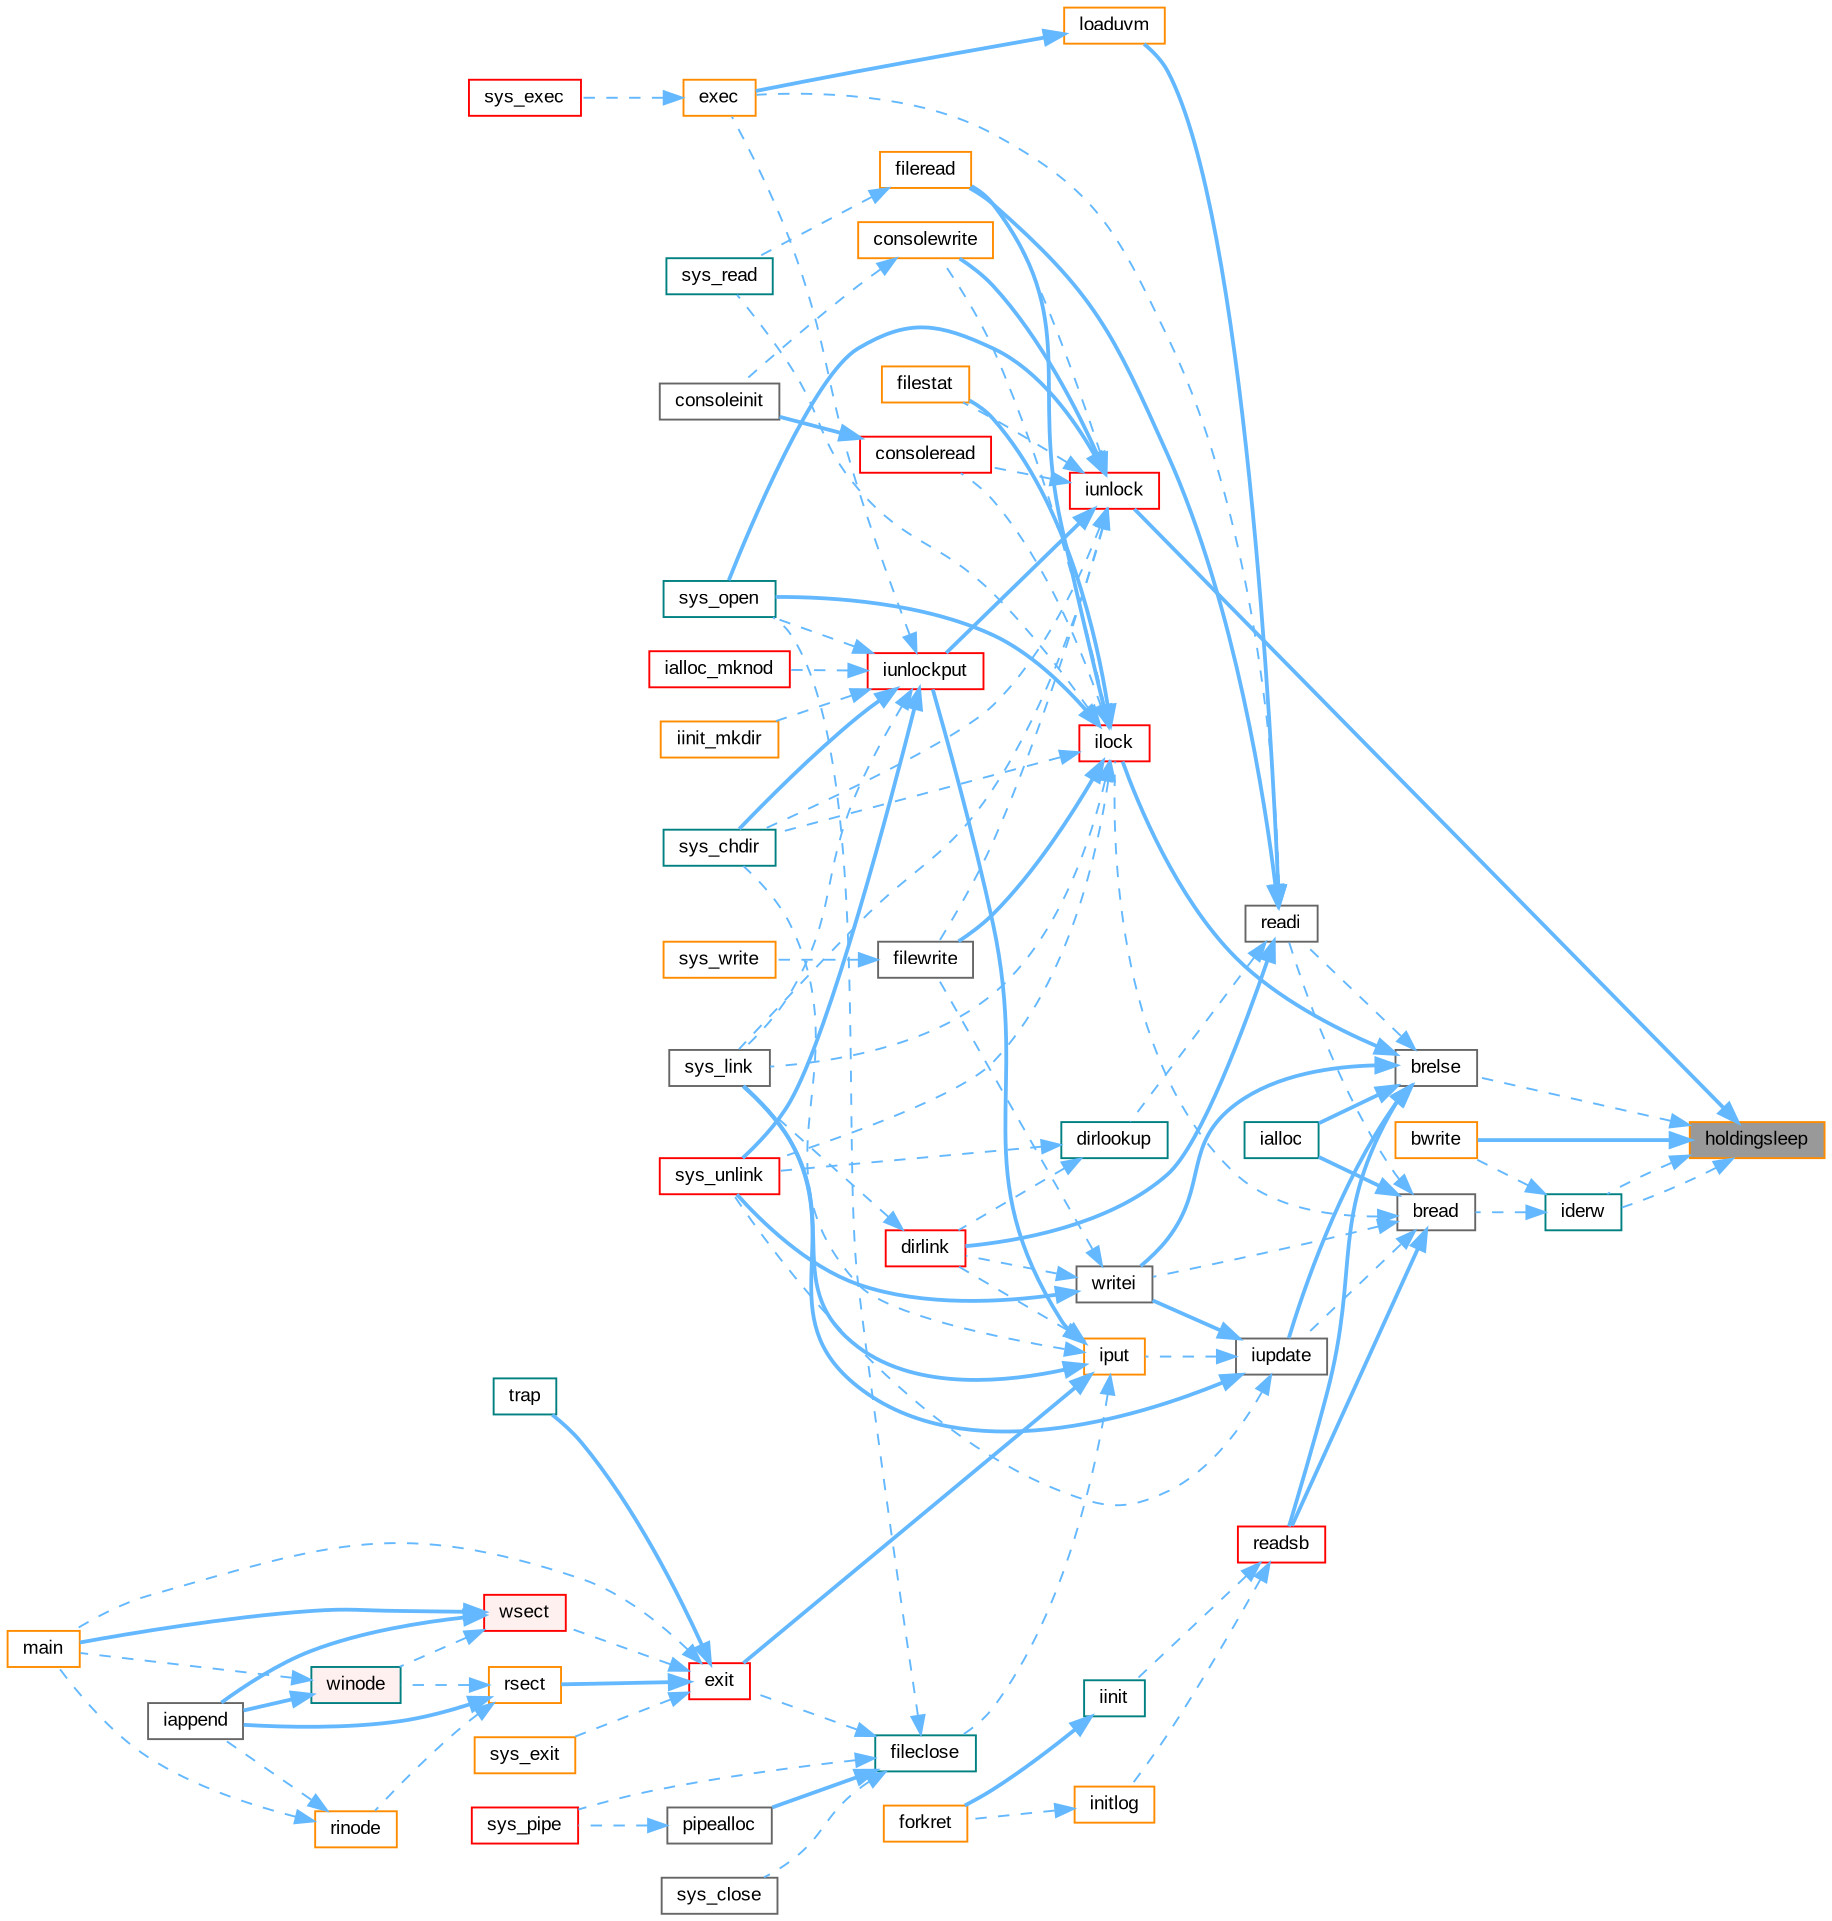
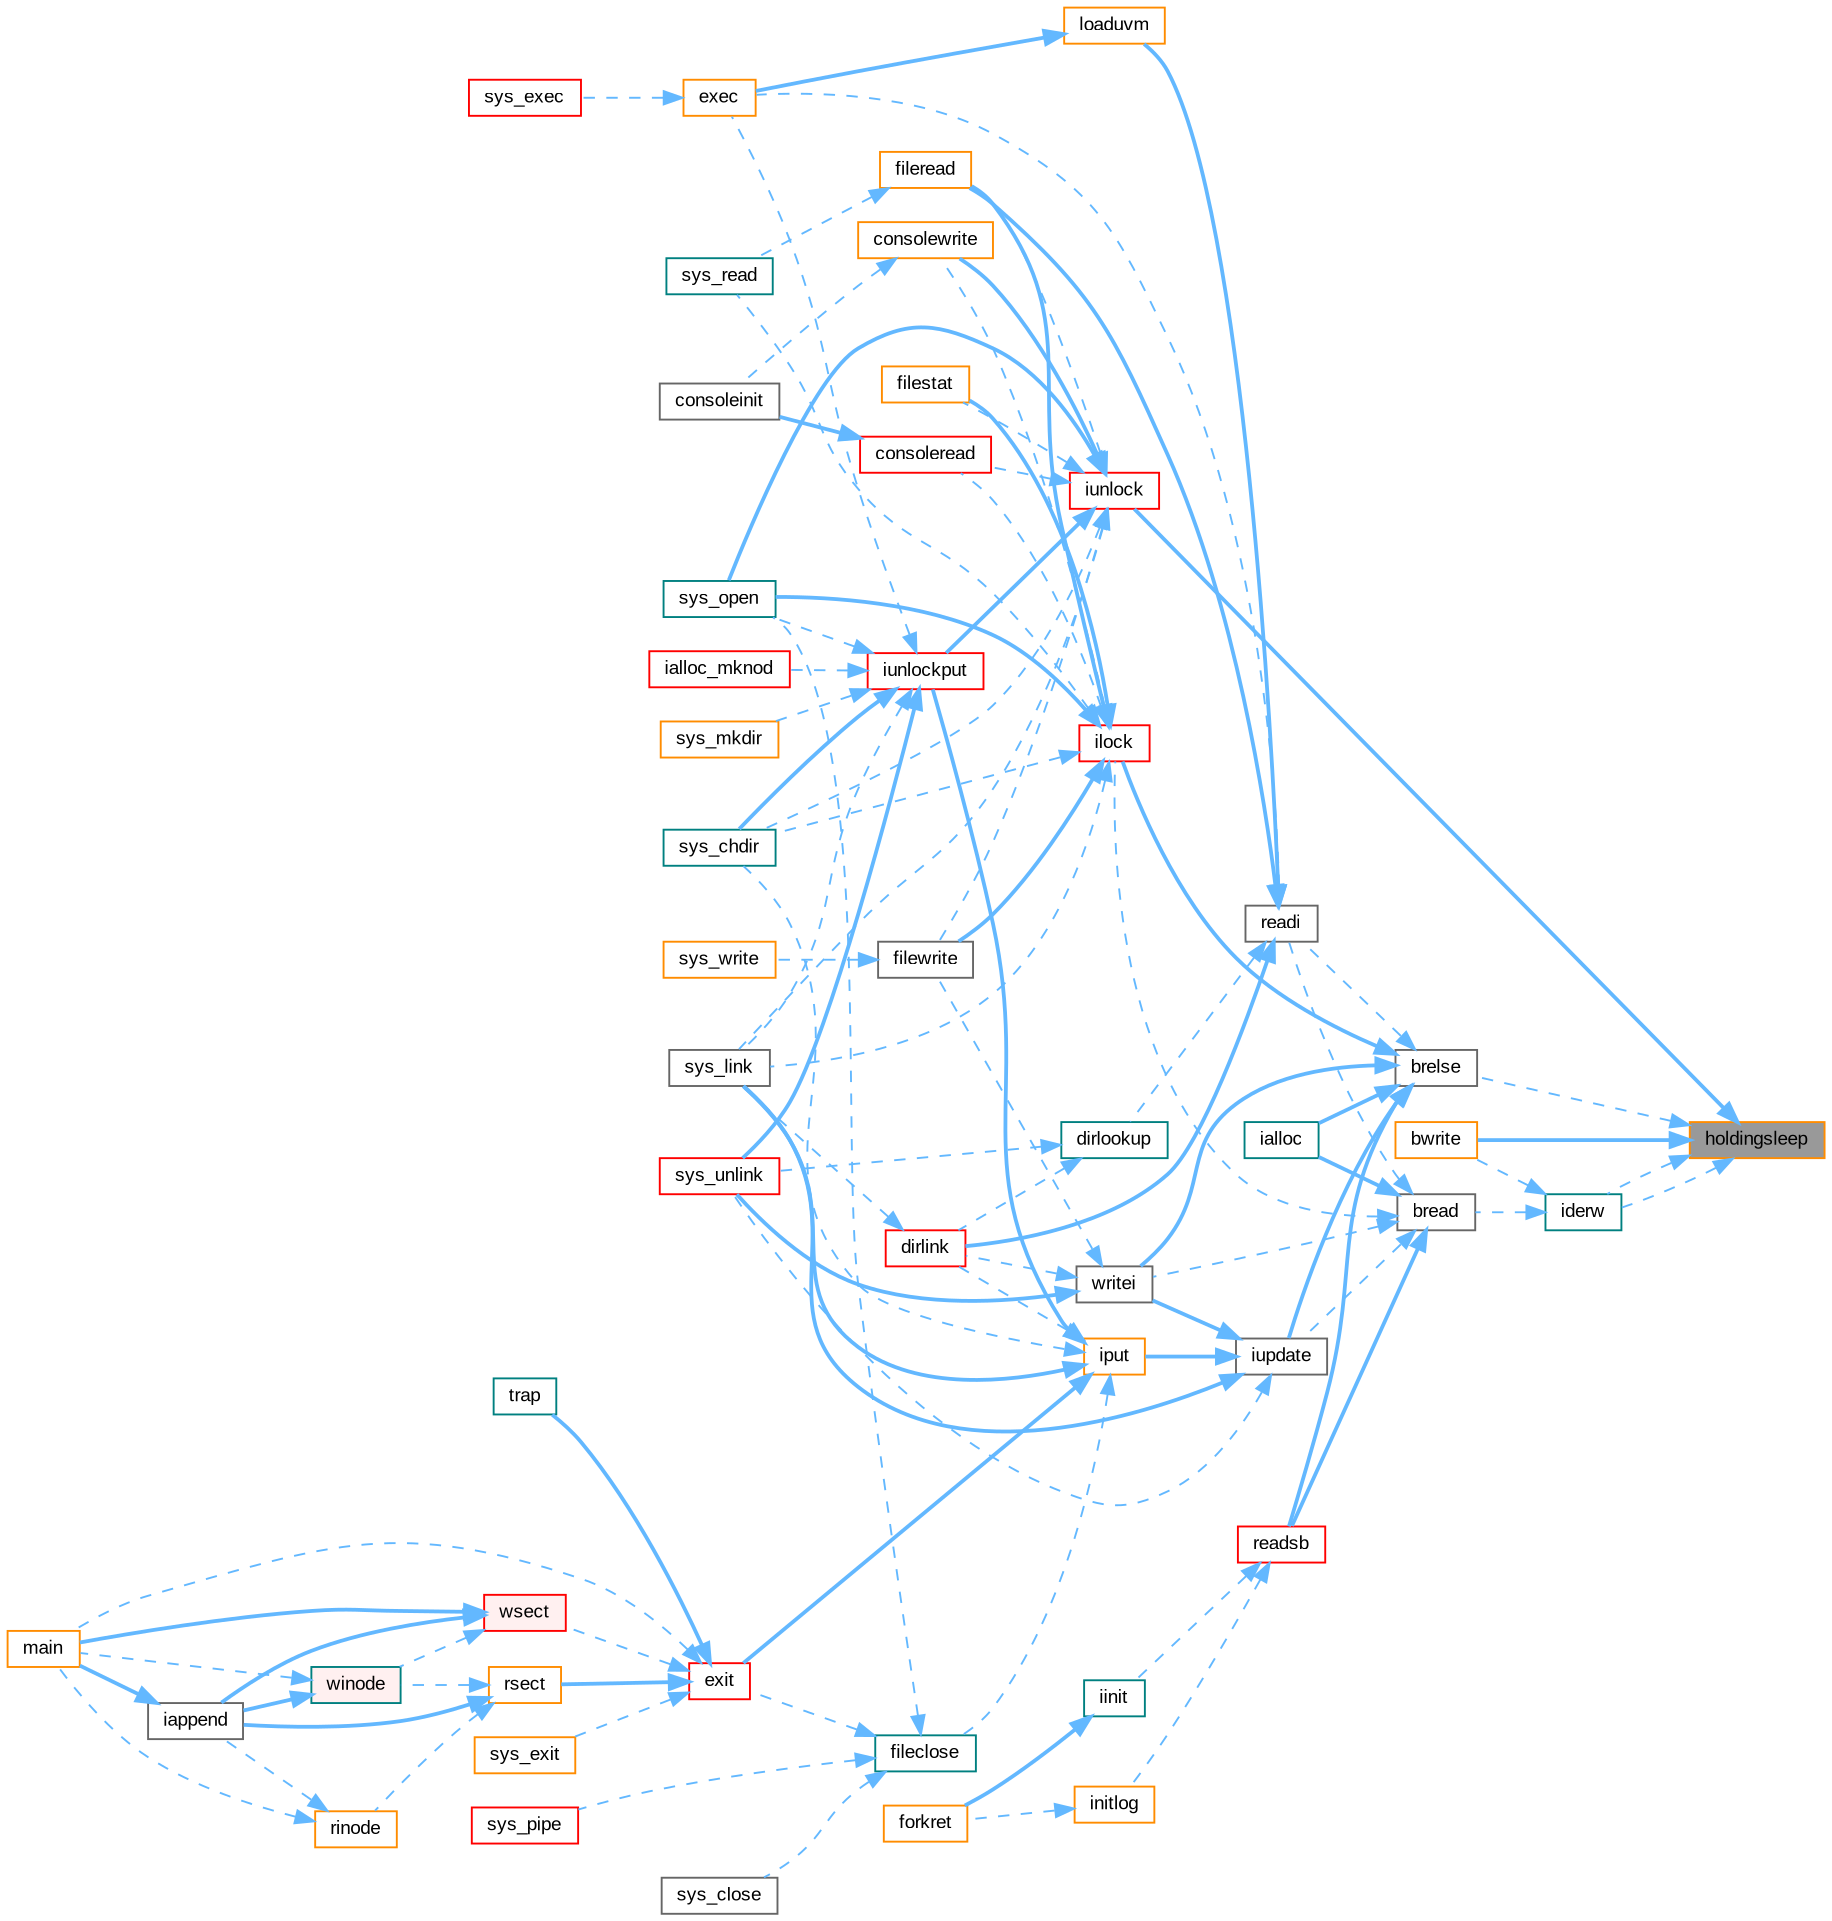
node "iinit_mkdir": label "iinit_mkdir" -> "sys_mkdir"
edge "sys_unlink" -> "ilock": removed
edge "iput" -> "iupdate": style dashed -> bold
edge "main" -> "iappend": added
node "pipealloc": removed
